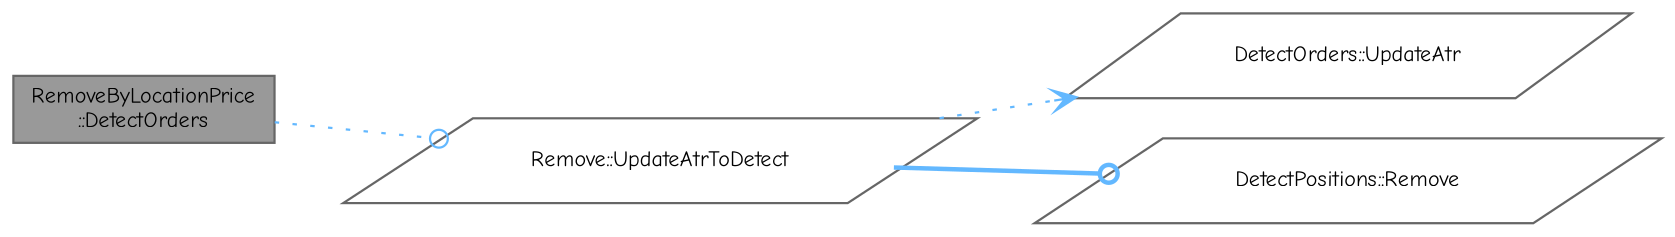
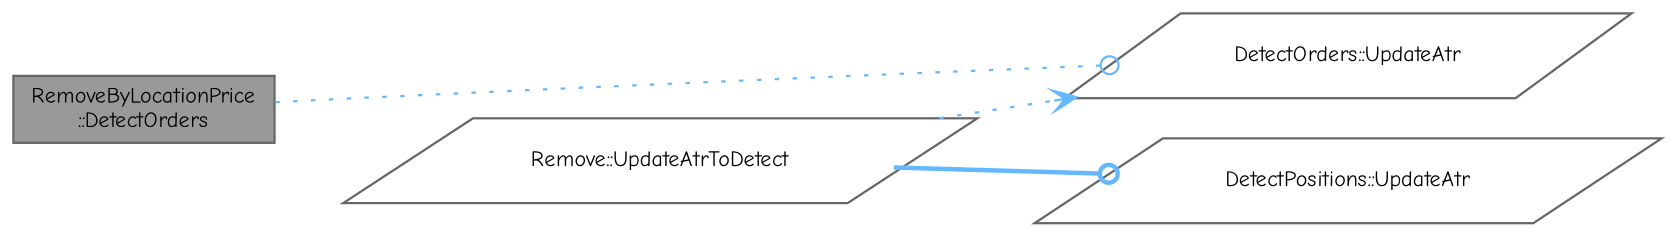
edge "RemoveByLocationPrice ::DetectOrders" -> "Remove::UpdateAtrToDetect": now "RemoveByLocationPrice ::DetectOrders" -> "DetectOrders::UpdateAtr"
node "DetectPositions::Remove": label "DetectPositions::Remove" -> "DetectPositions::UpdateAtr"
